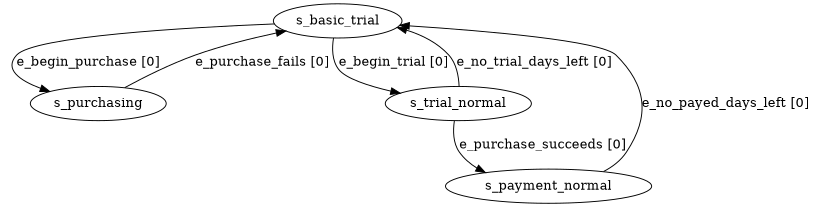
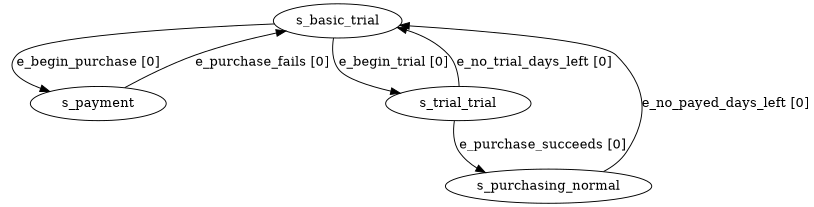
node "s_purchasing": label "s_purchasing" -> "s_payment"
node "s_trial_normal": label "s_trial_normal" -> "s_trial_trial"
node "s_payment_normal": label "s_payment_normal" -> "s_purchasing_normal"
